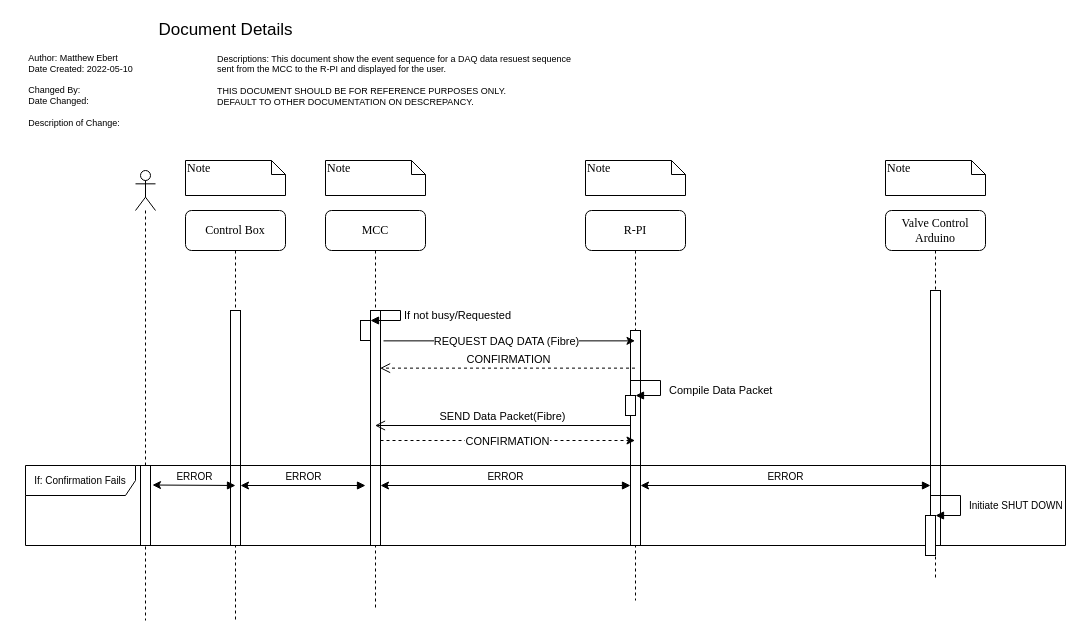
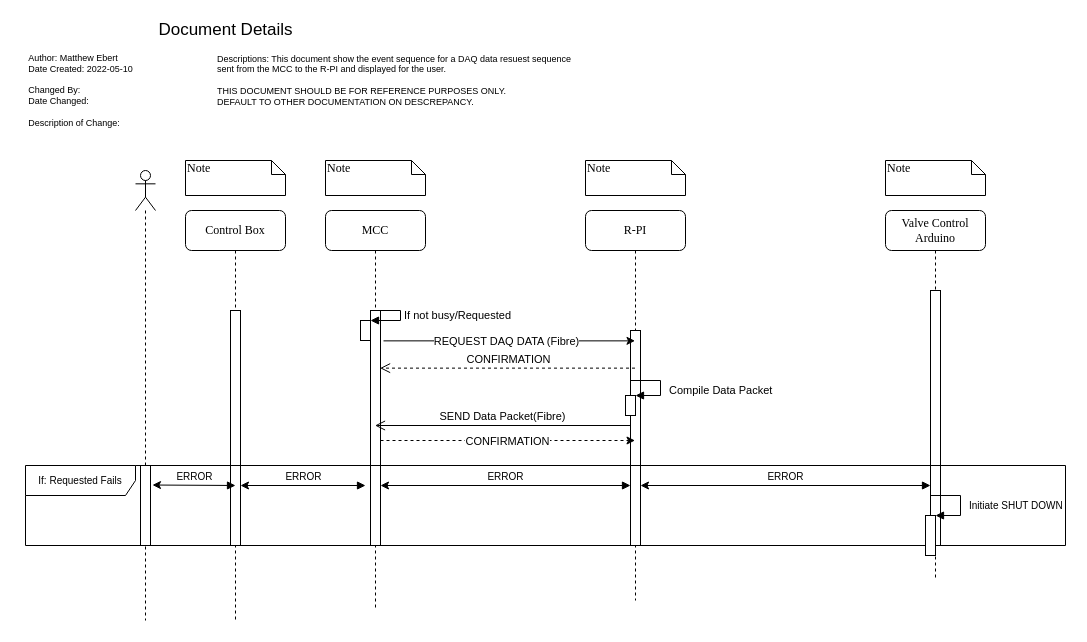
node "If: Confirmation Fails": label "If: Confirmation Fails" -> "If: Requested Fails"
